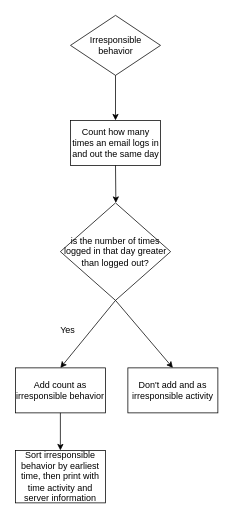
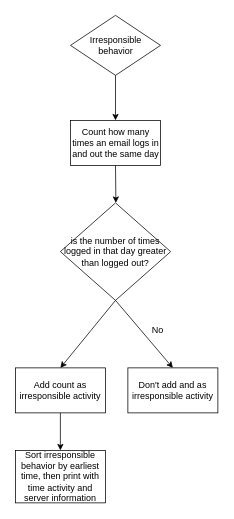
node "Yes": removed
node "No": added
node "Add count as irresponsible behavior": label "Add count as irresponsible behavior" -> "Add count as irresponsible activity"
